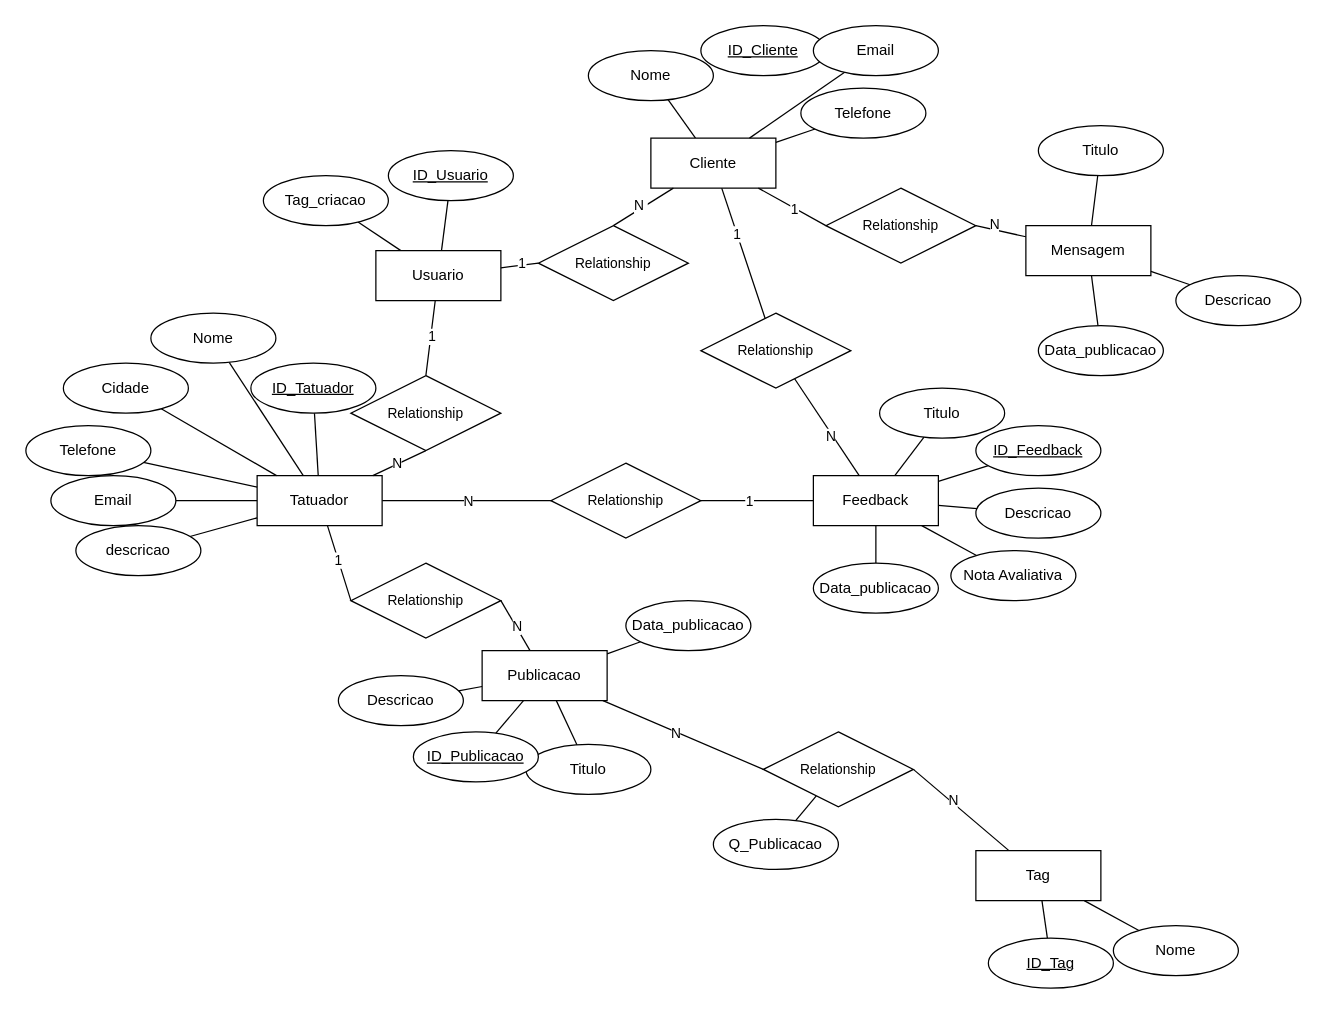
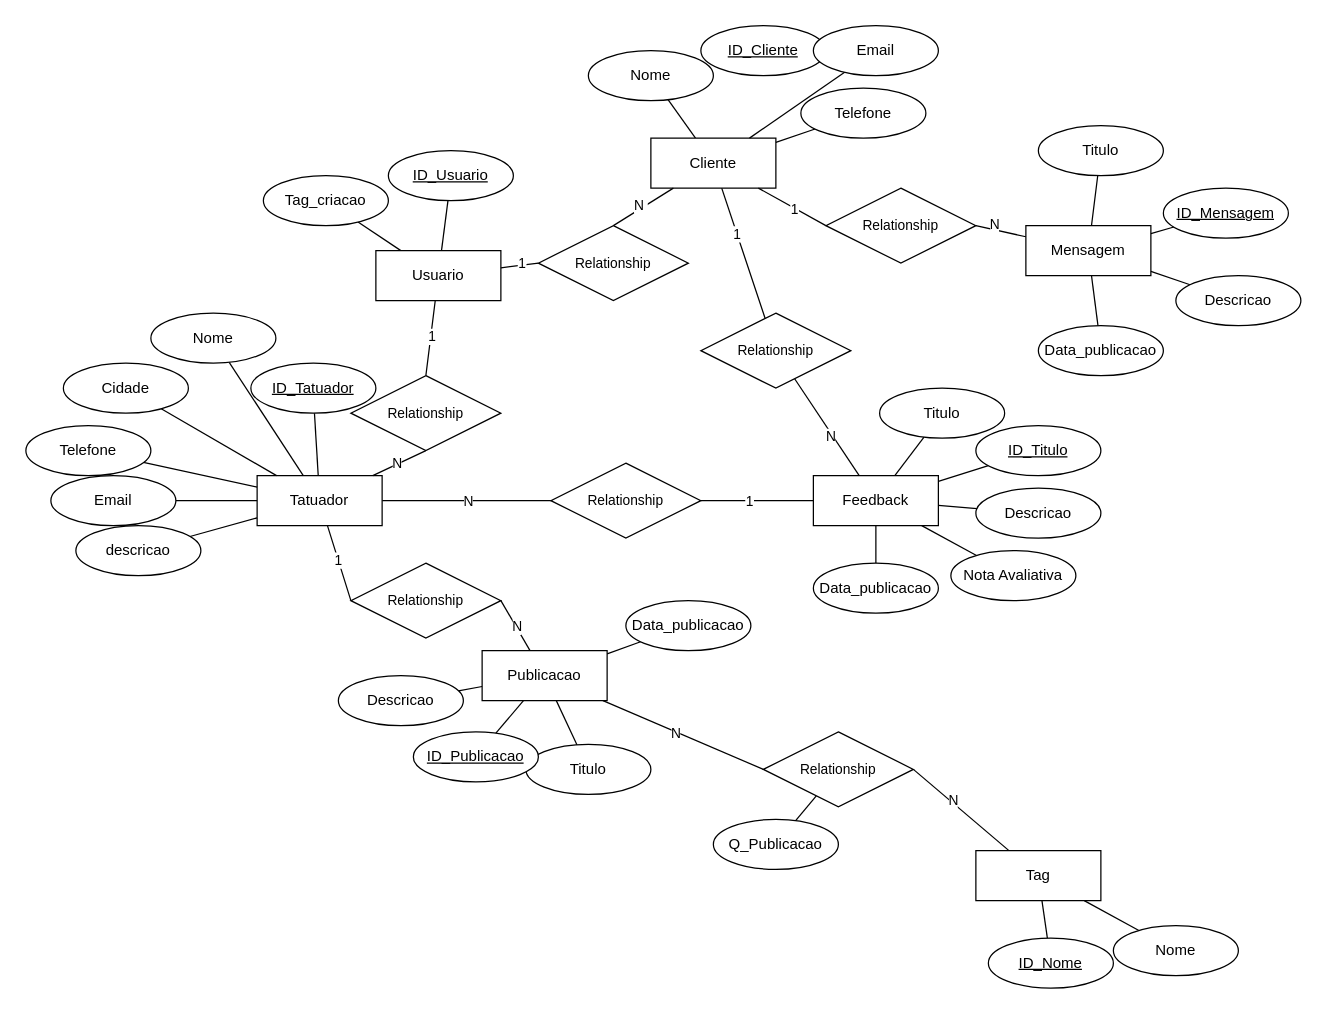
node "ID_Mensagem": added
edge "ID_Mensagem" -- "Mensagem": added
node "ID_Feedback": label "ID_Feedback" -> "ID_Titulo"
node "ID_Tag": label "ID_Tag" -> "ID_Nome"
